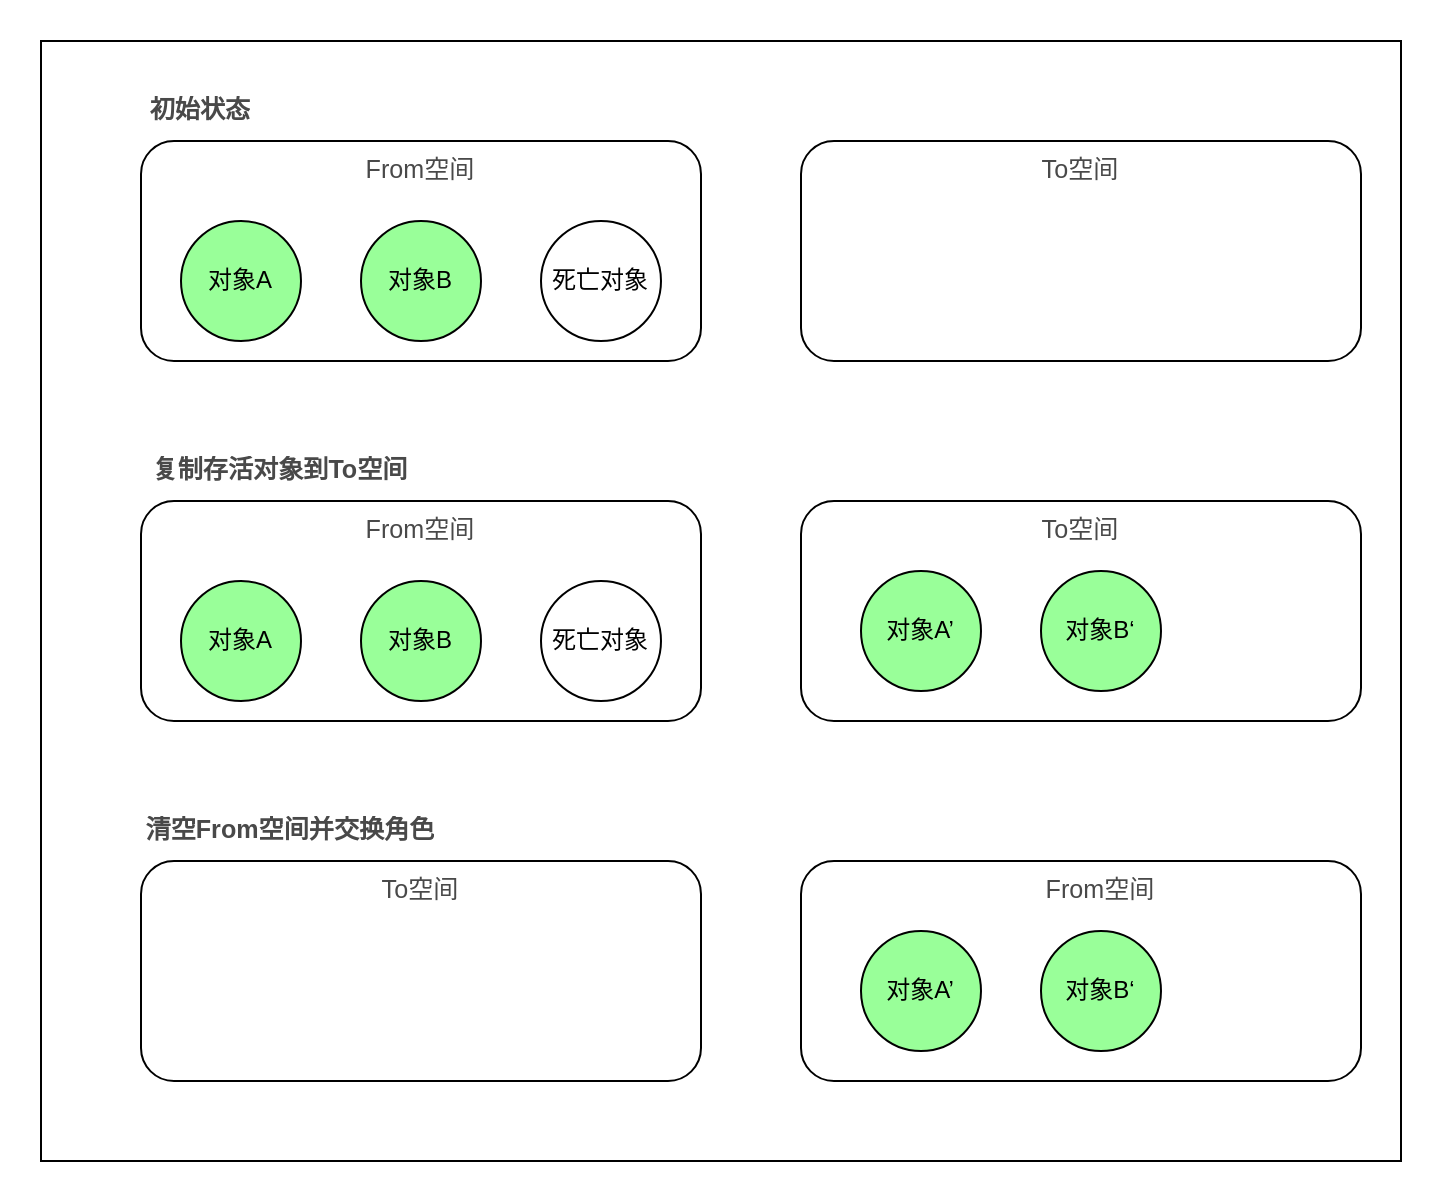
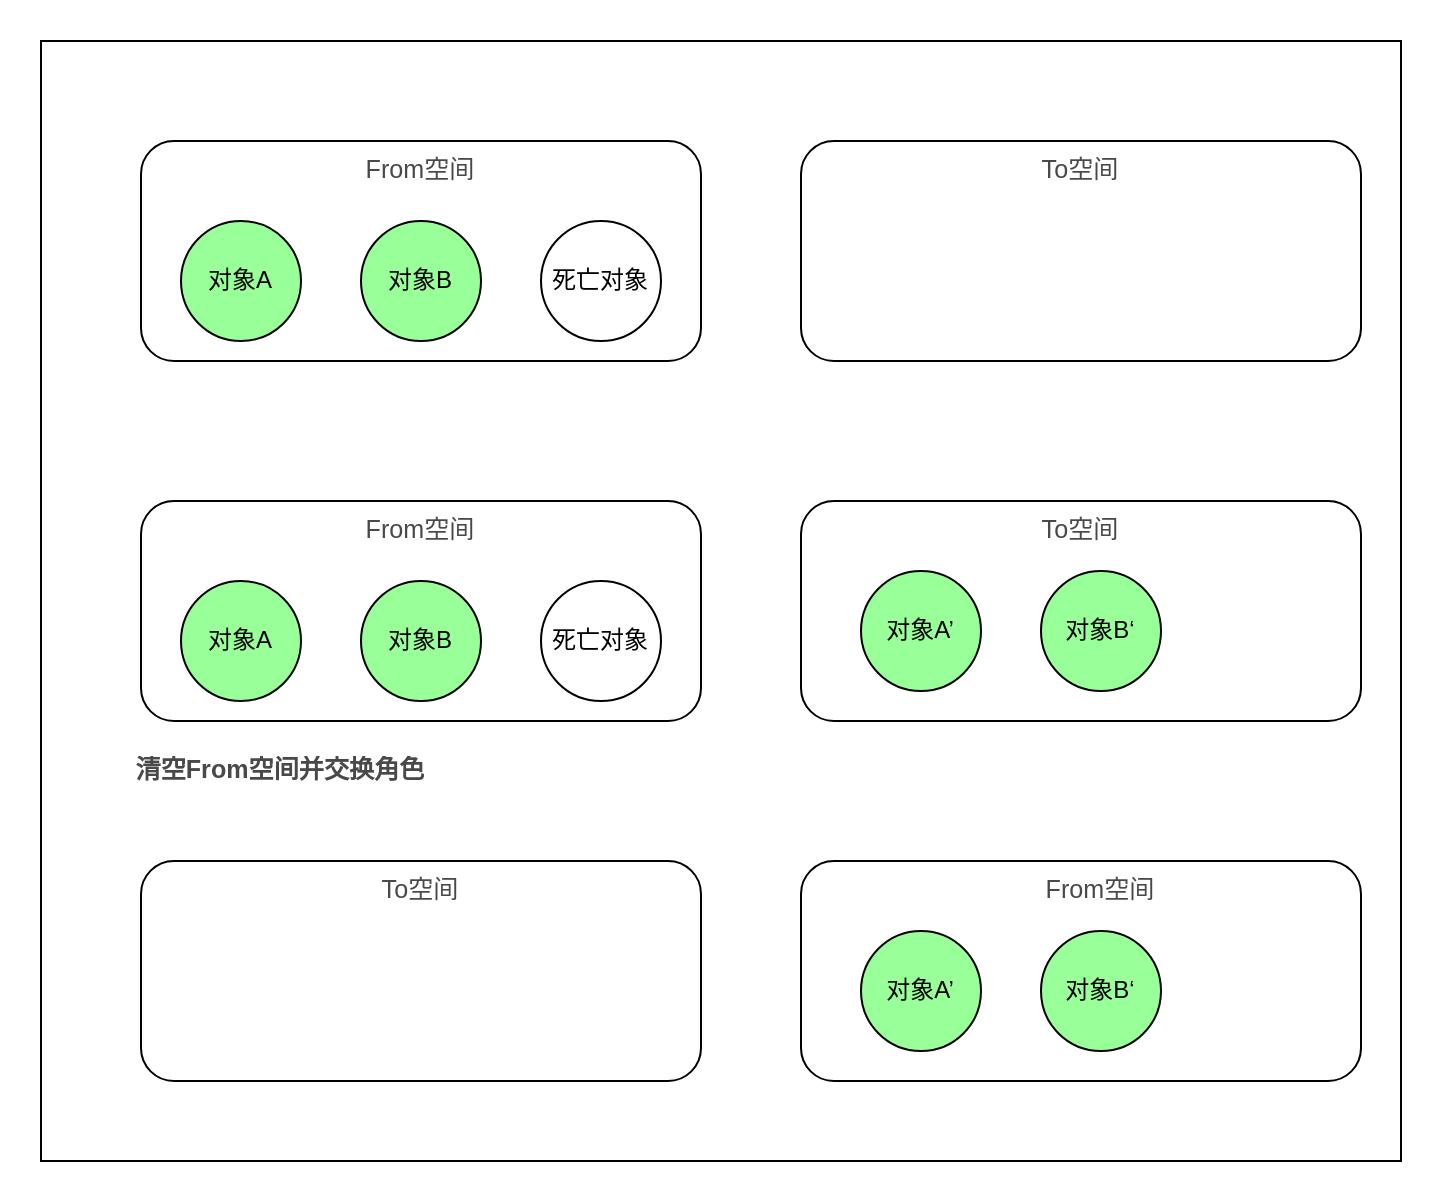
node "初始状态": removed
node "复制存活对象到To空间": removed
node "清空From空间并交换角色": moved (291, 831) -> (281, 771)
